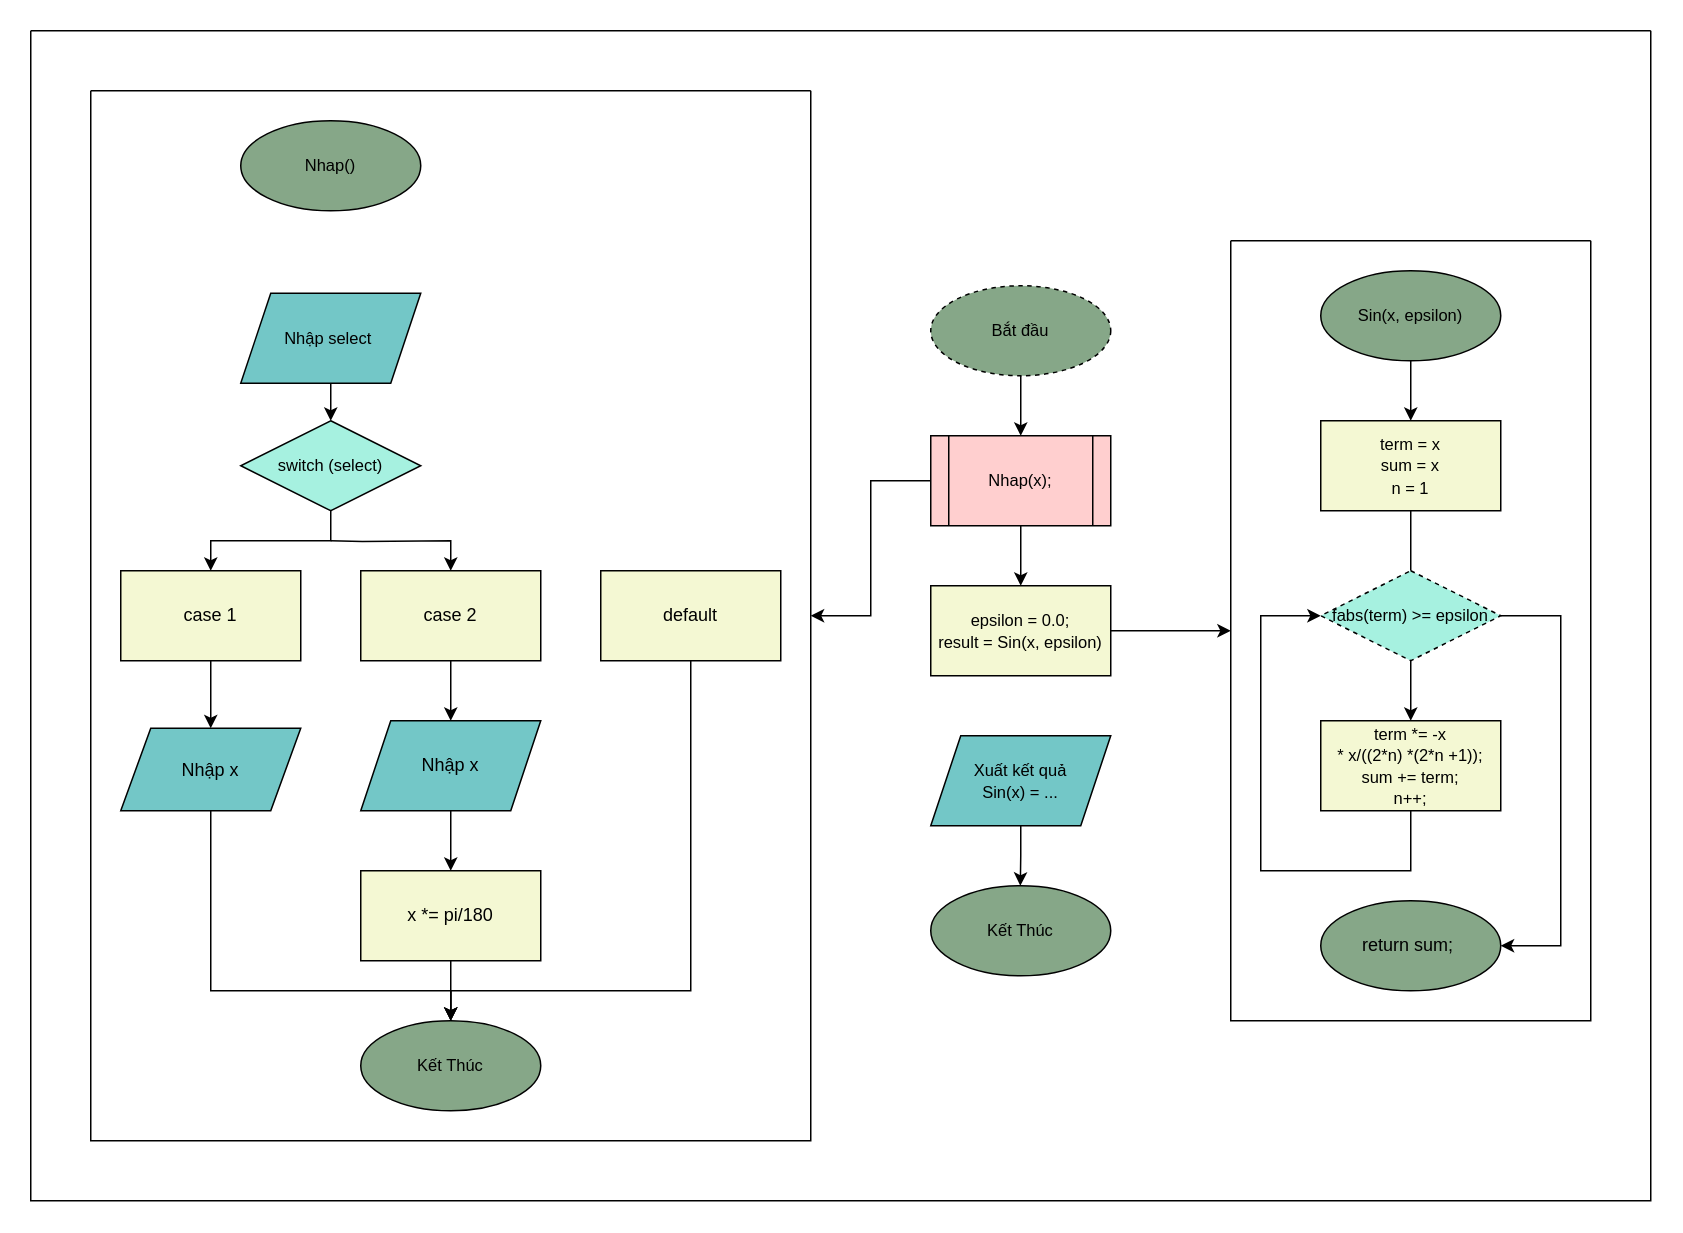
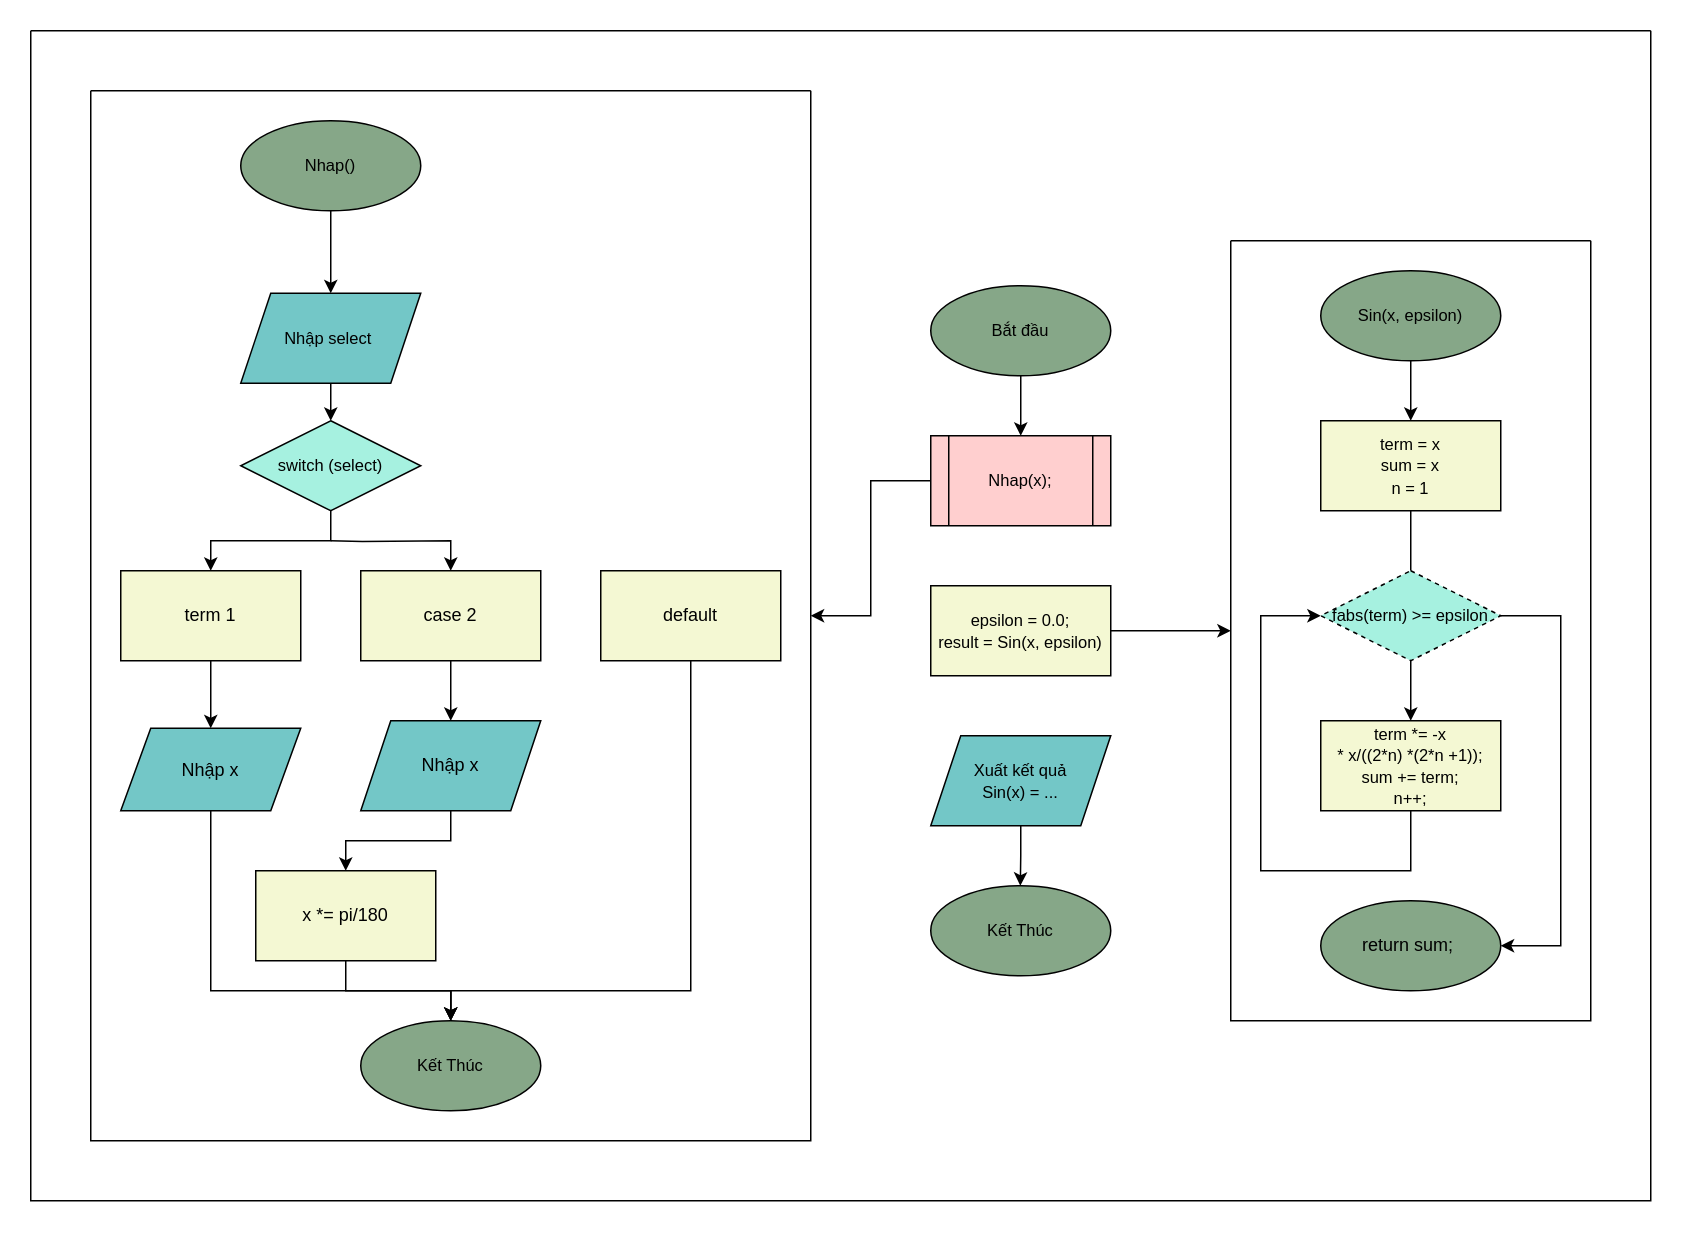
edge "Nhap()" -> "Nhập select": added
node "Bắt đầu": style dashed -> solid
edge "Nhap(x);" -> "epsilon = 0.0; result = Sin(x, epsilon)": removed
node "case 1": label "case 1" -> "term 1"
node "x *= pi/180": moved (451, 916) -> (346, 916)
